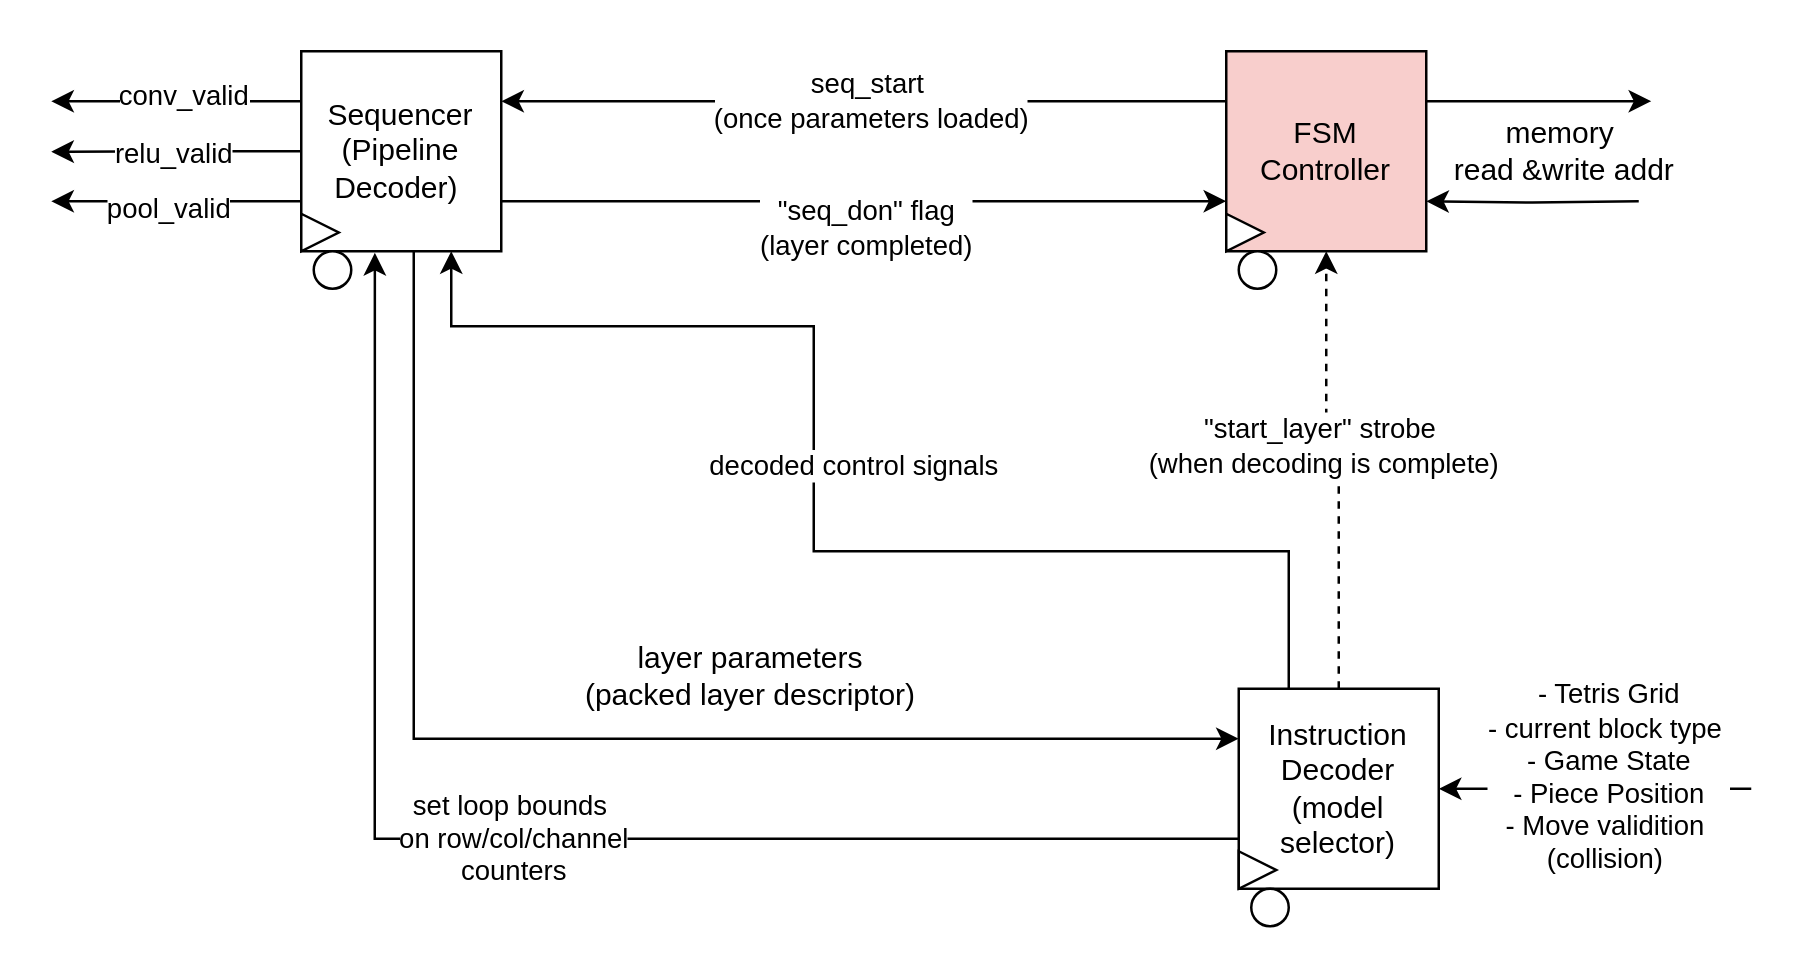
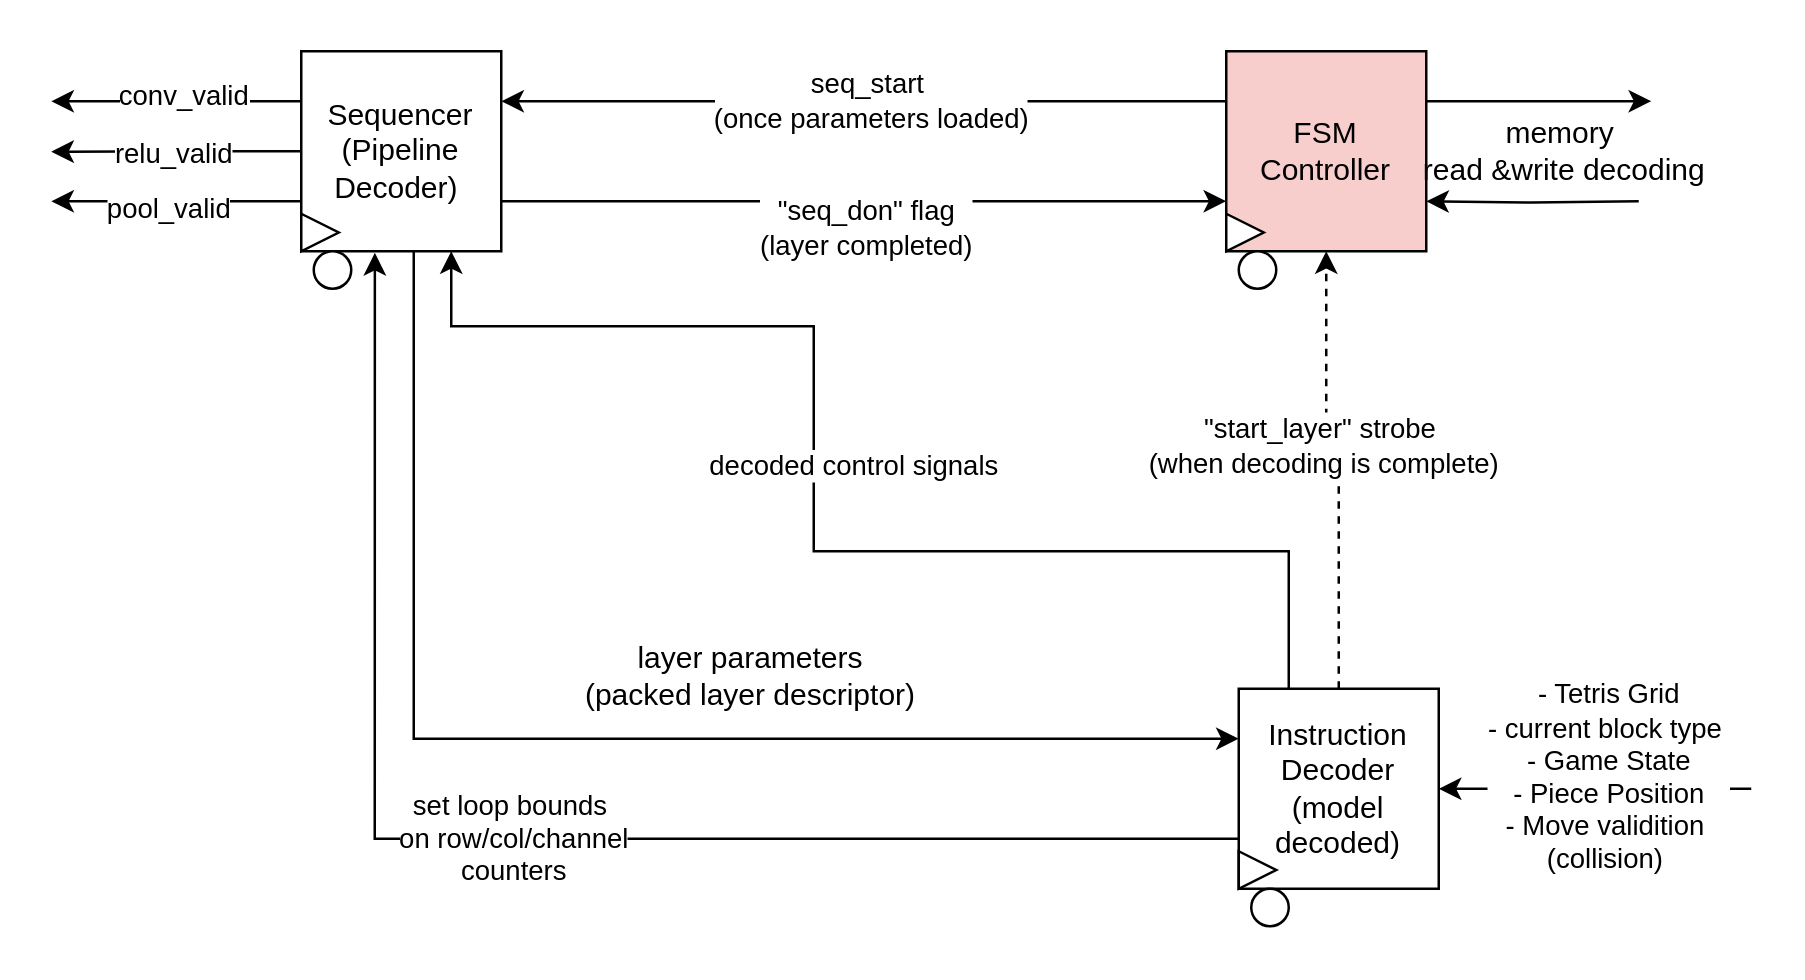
node "memory read &write addr": label "memory read &write addr" -> "memory read &write decoding"
node "Instruction Decoder (model selector)": label "Instruction Decoder (model selector)" -> "Instruction Decoder (model decoded)"
